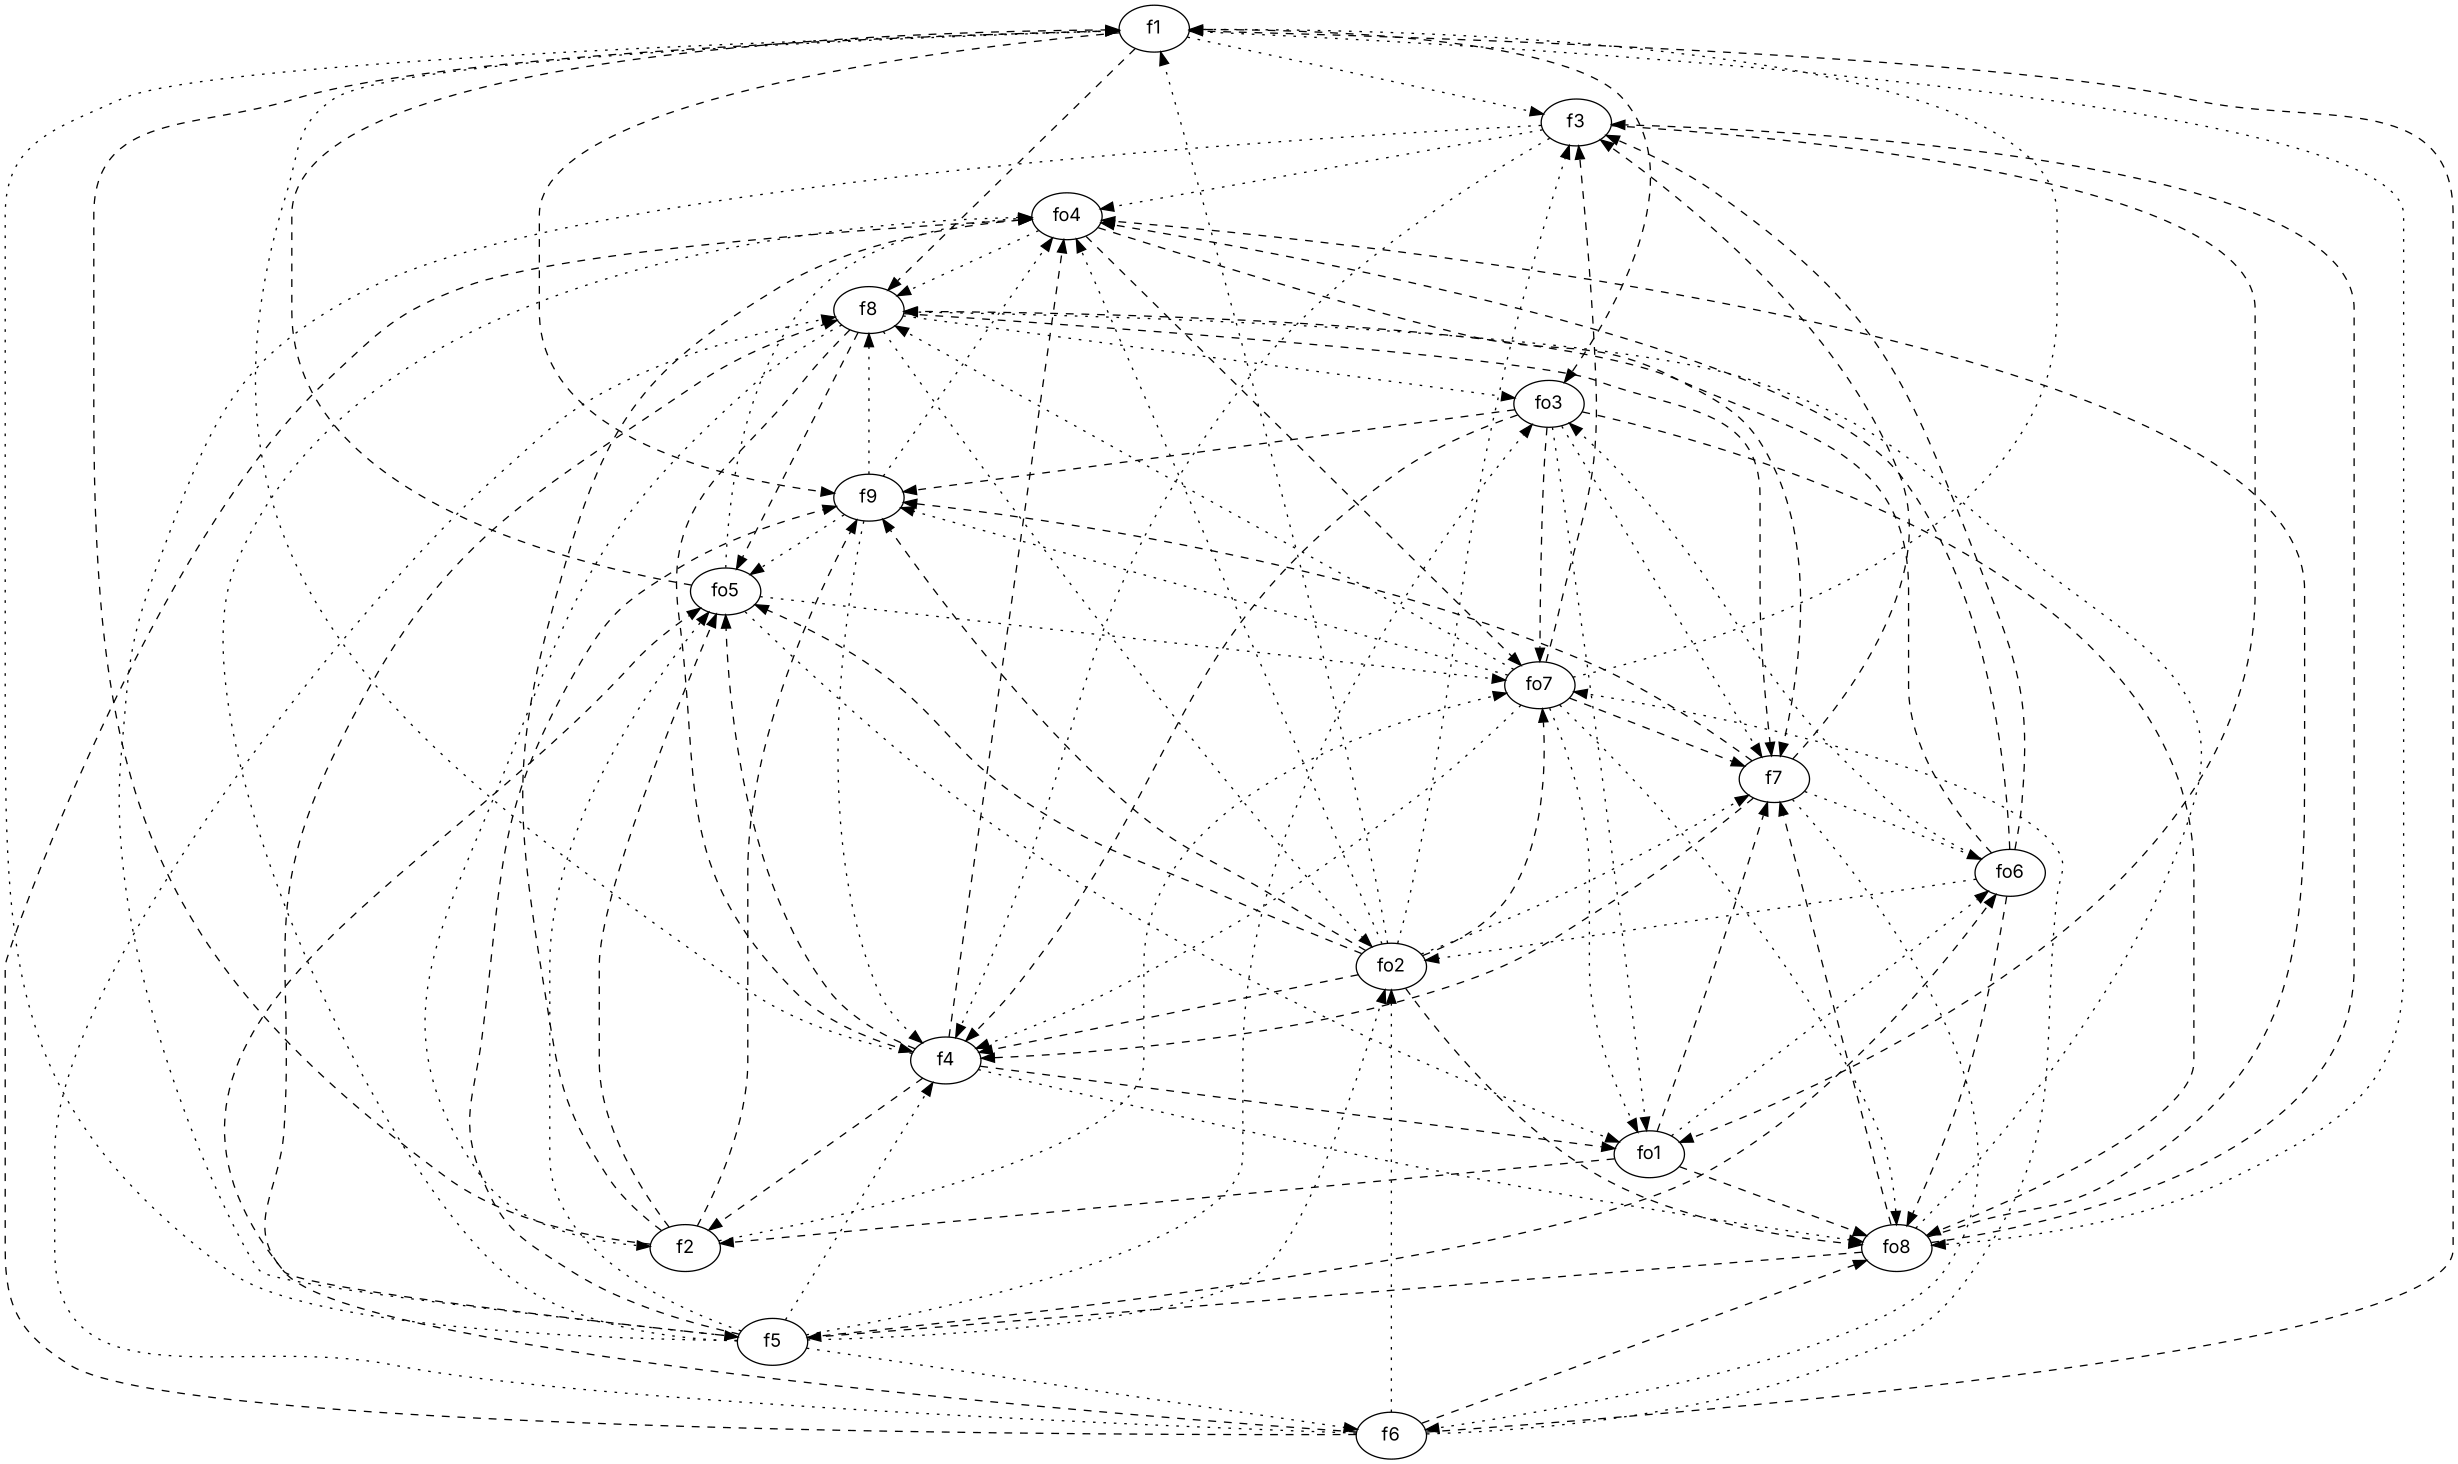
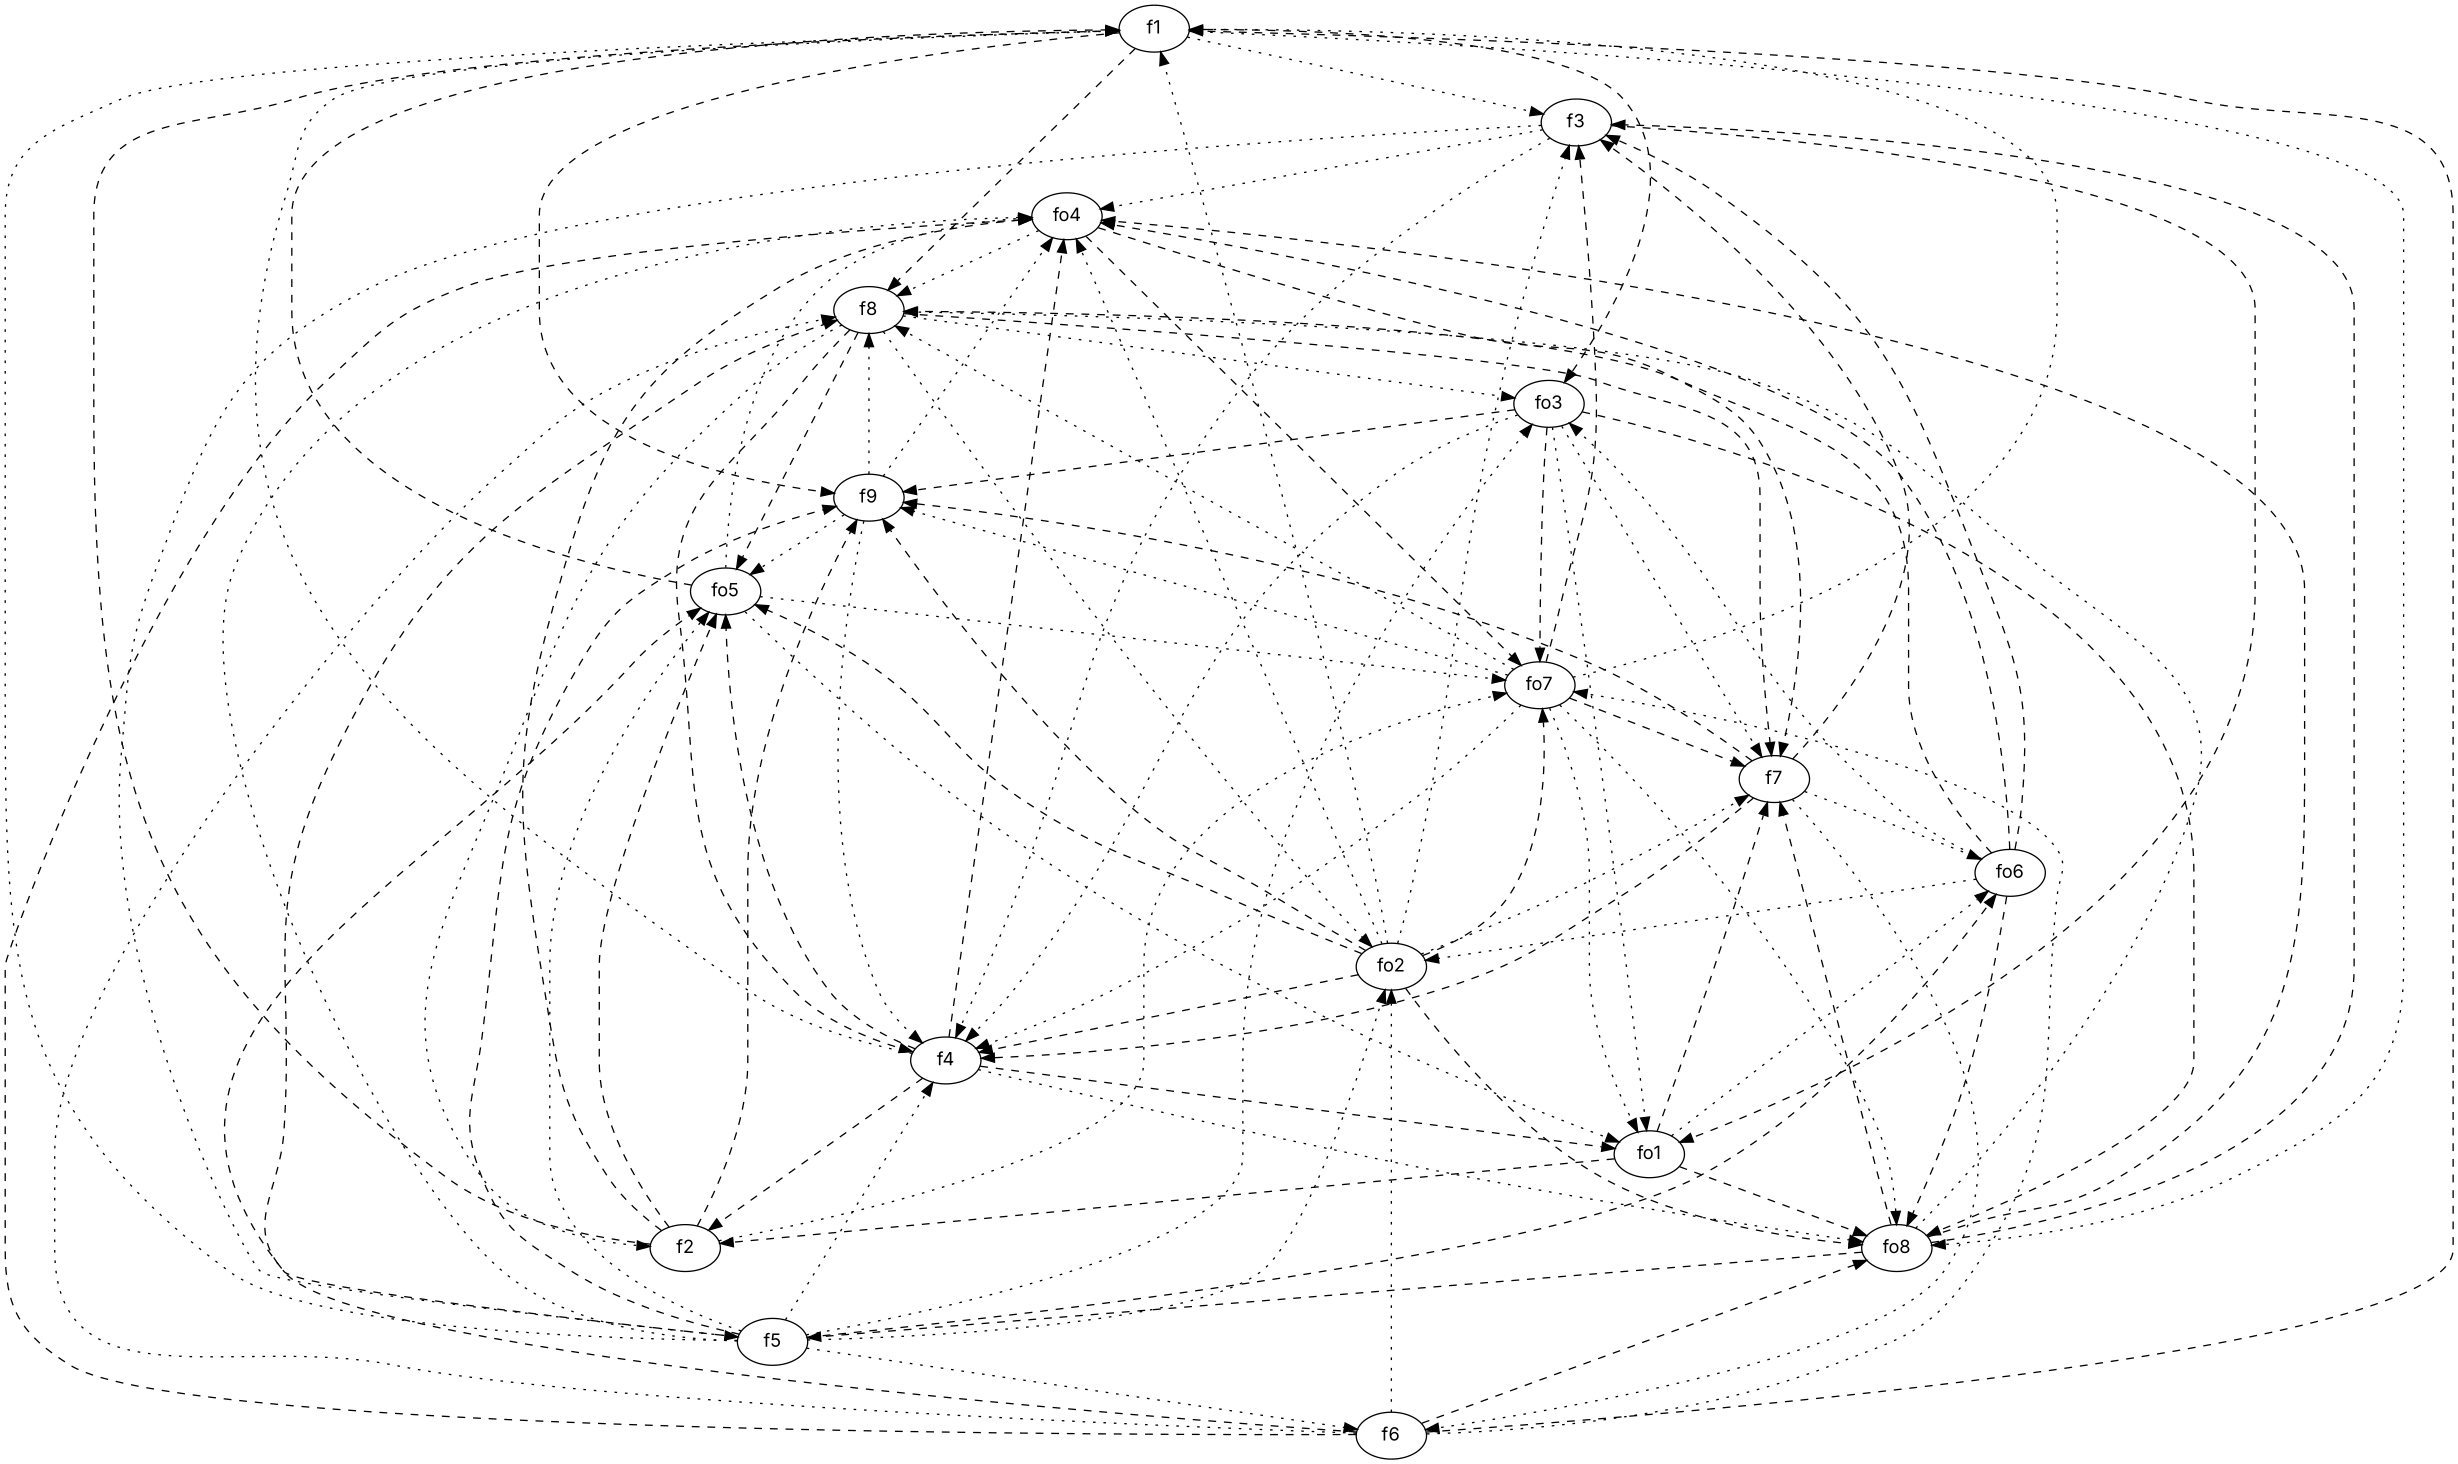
edge "fo3" -> "f4": style dashed -> dotted
